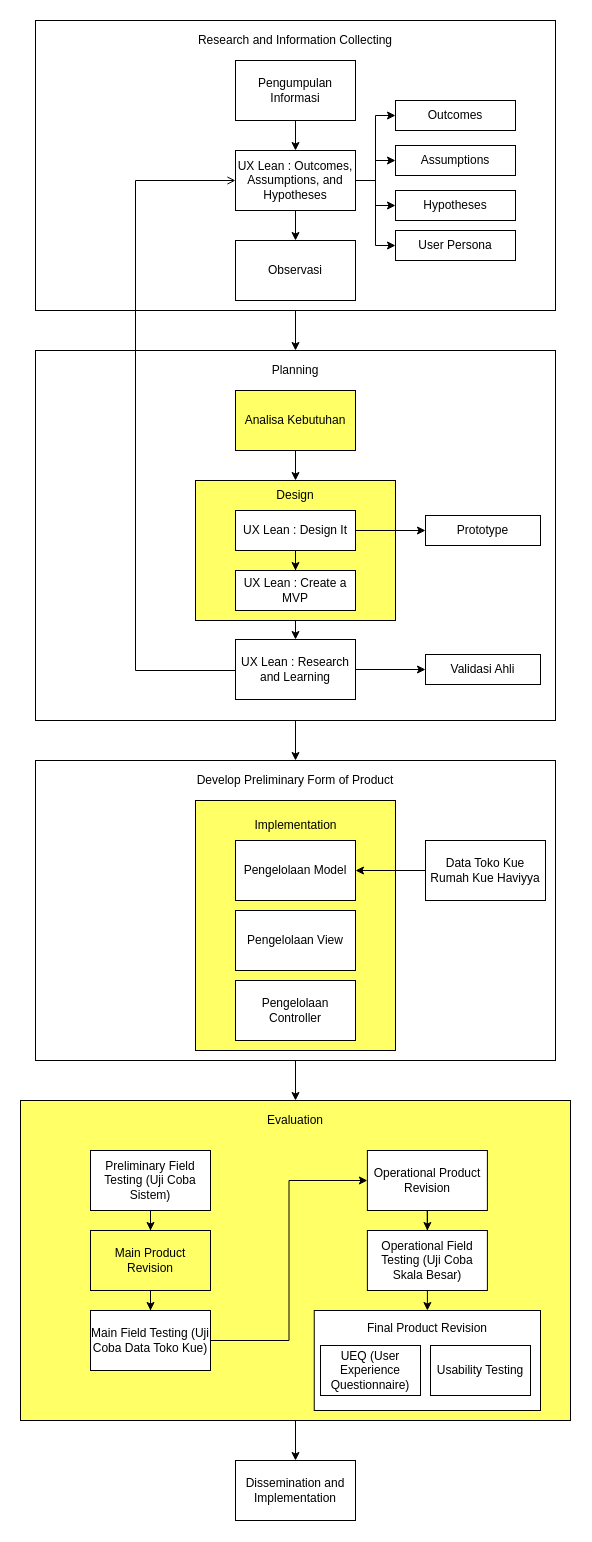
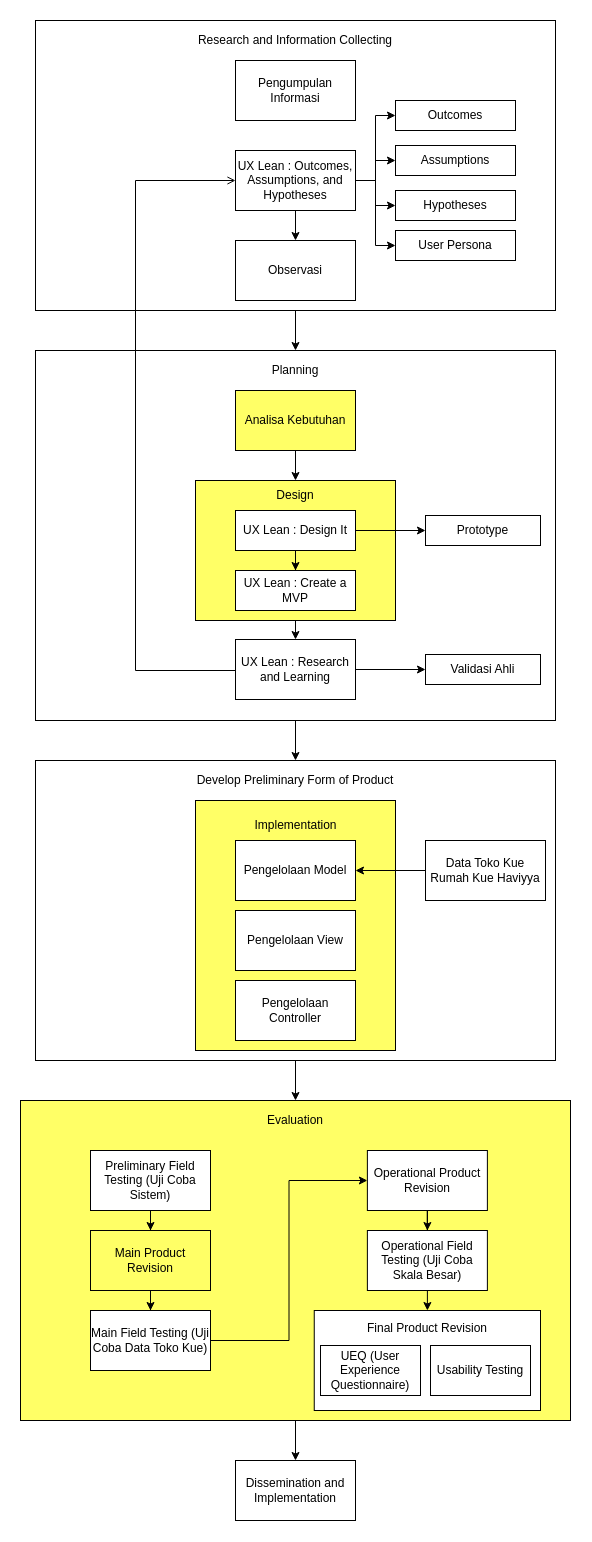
edge "Pengumpulan Informasi" -> "UX Lean : Outcomes, Assumptions, and Hypotheses": removed
